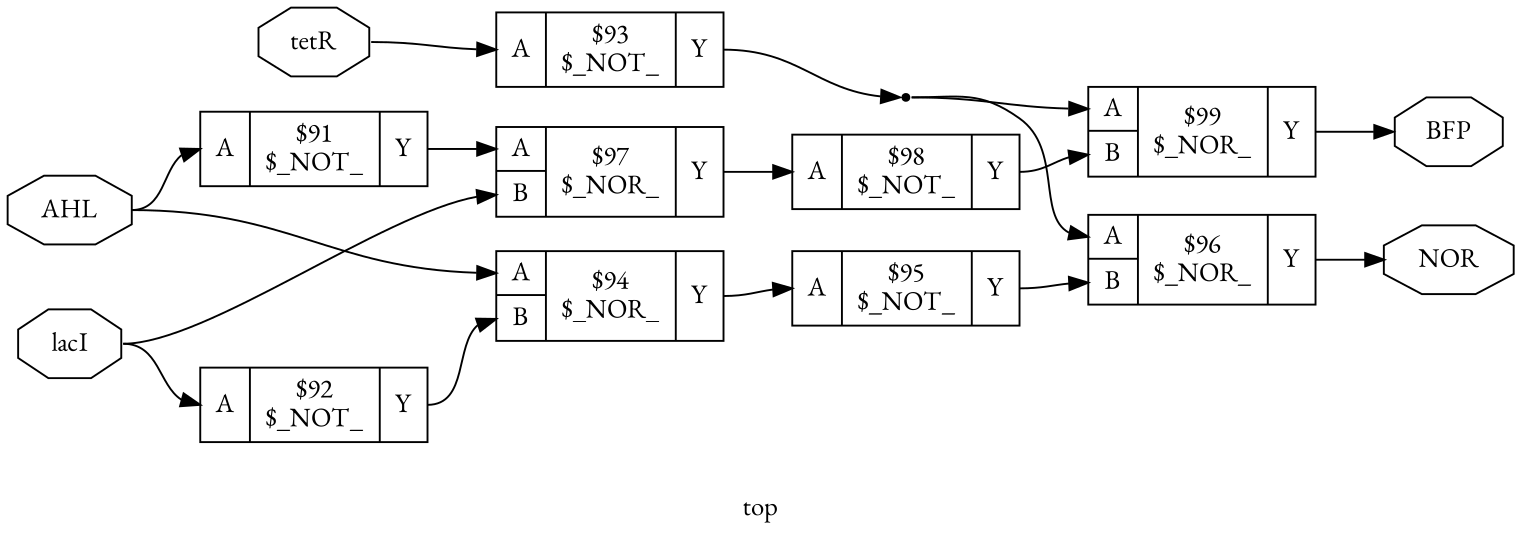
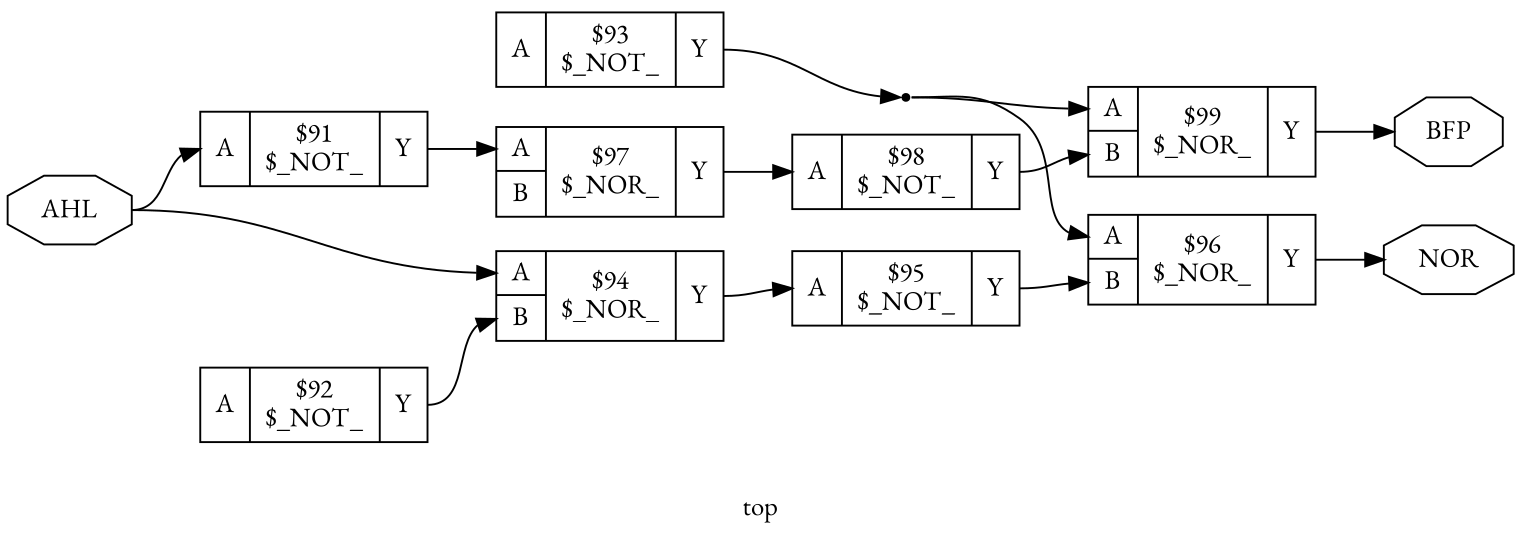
node "tetR": removed
node "lacI": removed
